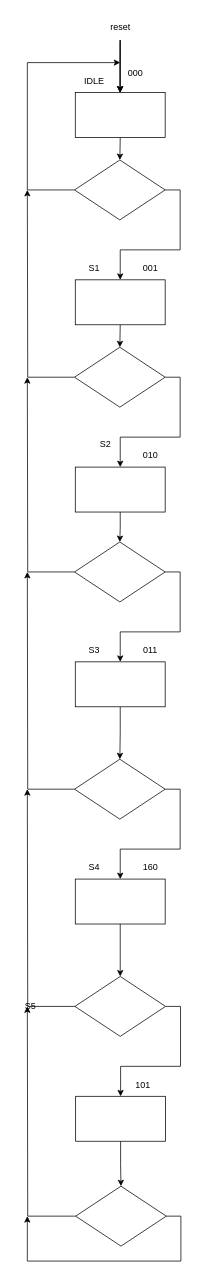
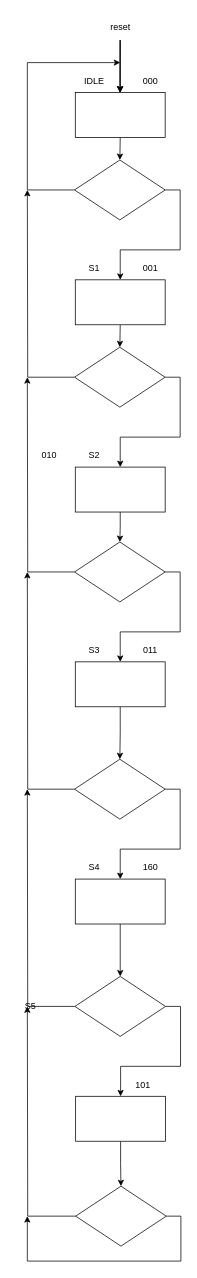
node "000": moved (135, 73) -> (150, 81)
node "S2": moved (105, 444) -> (94, 456)
node "010": moved (150, 456) -> (49, 456)
